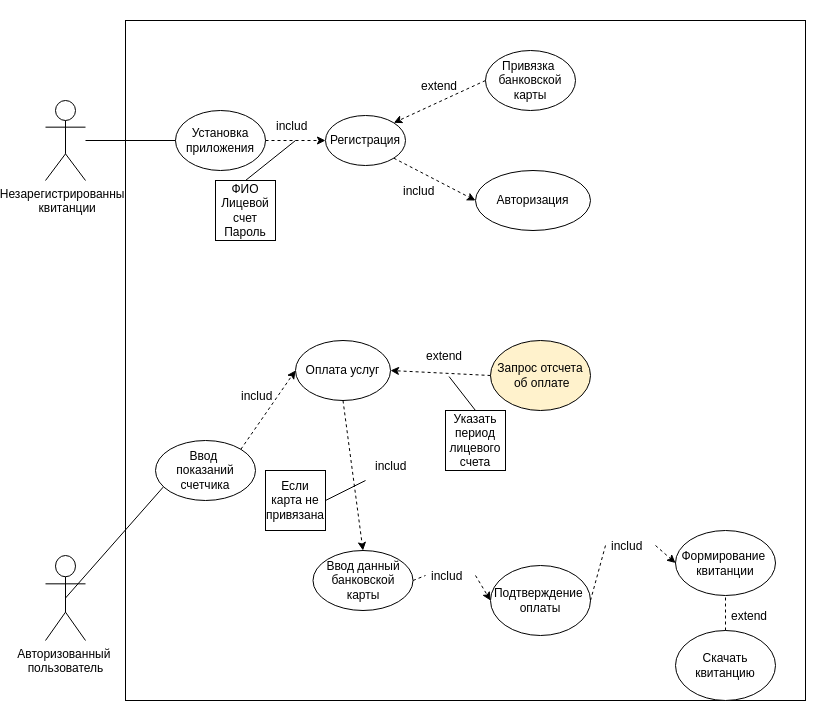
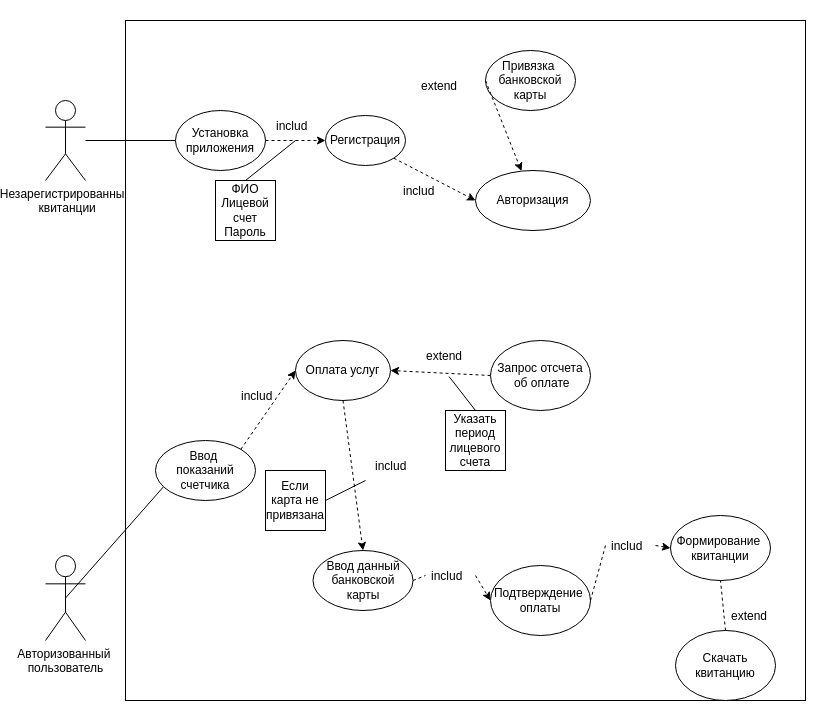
edge "Привязка банковской карты" -> "Регистрация": now "Привязка банковской карты" -> "Авторизация"
node "Запрос отсчета об оплате": fillcolor #fff2cc -> #ffffff
node "Формирование квитанции": moved (726, 563) -> (721, 548)
